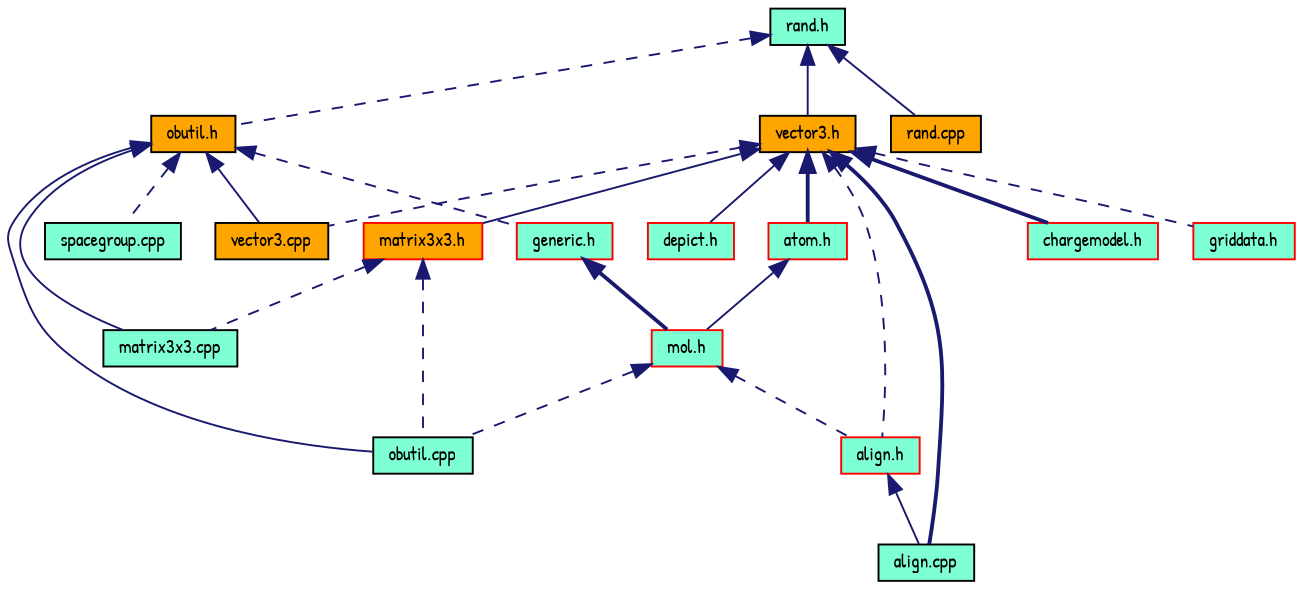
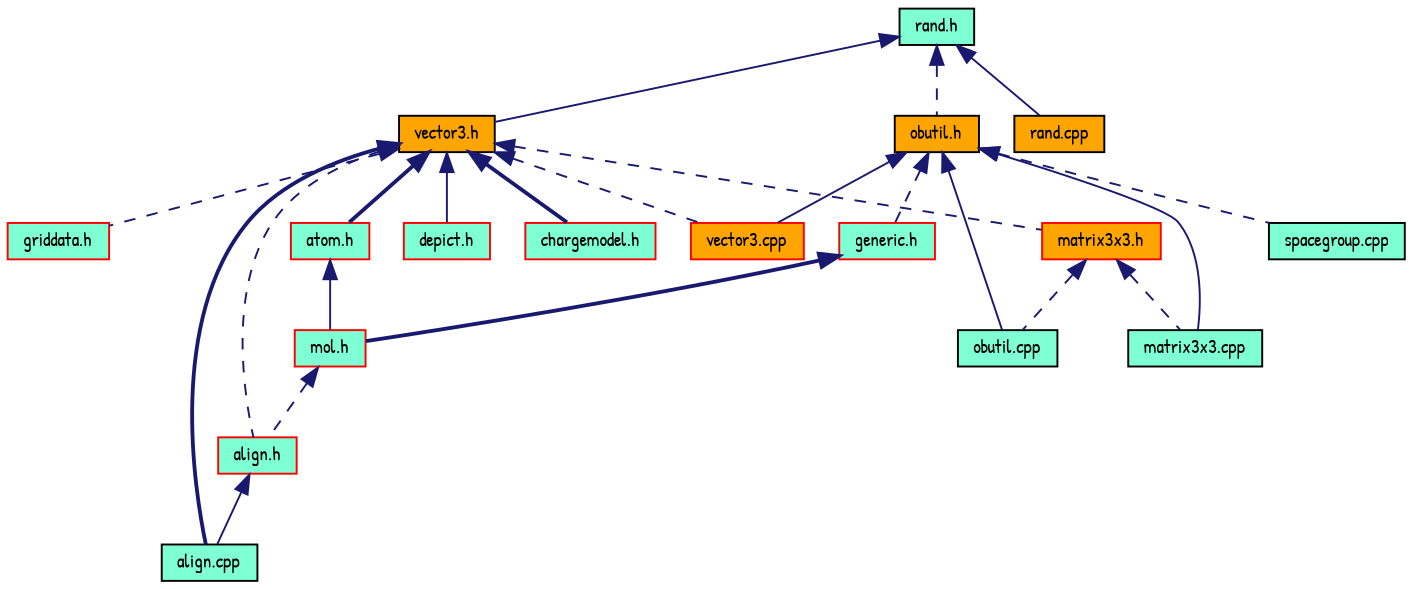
edge "matrix3x3.h" -> "vector3.h": style solid -> dashed
node "vector3.cpp": color black -> red
edge "obutil.cpp" -> "mol.h": removed
